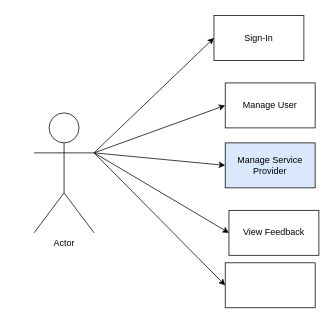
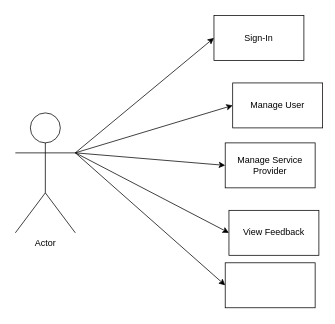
node "Manage User": moved (270, 105) -> (278, 105)
node "Manage Service Provider": fillcolor #dae8fc -> #ffffff
node "Actor": moved (64, 173) -> (45, 173)
